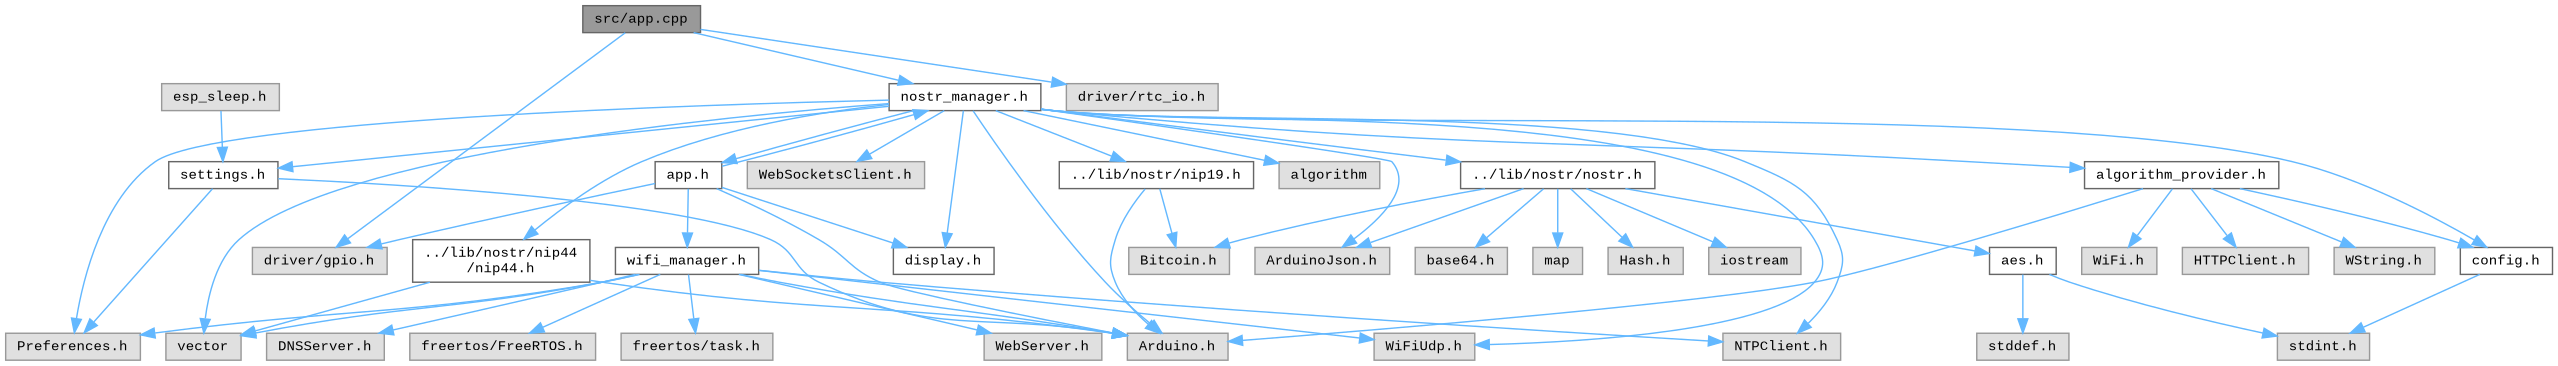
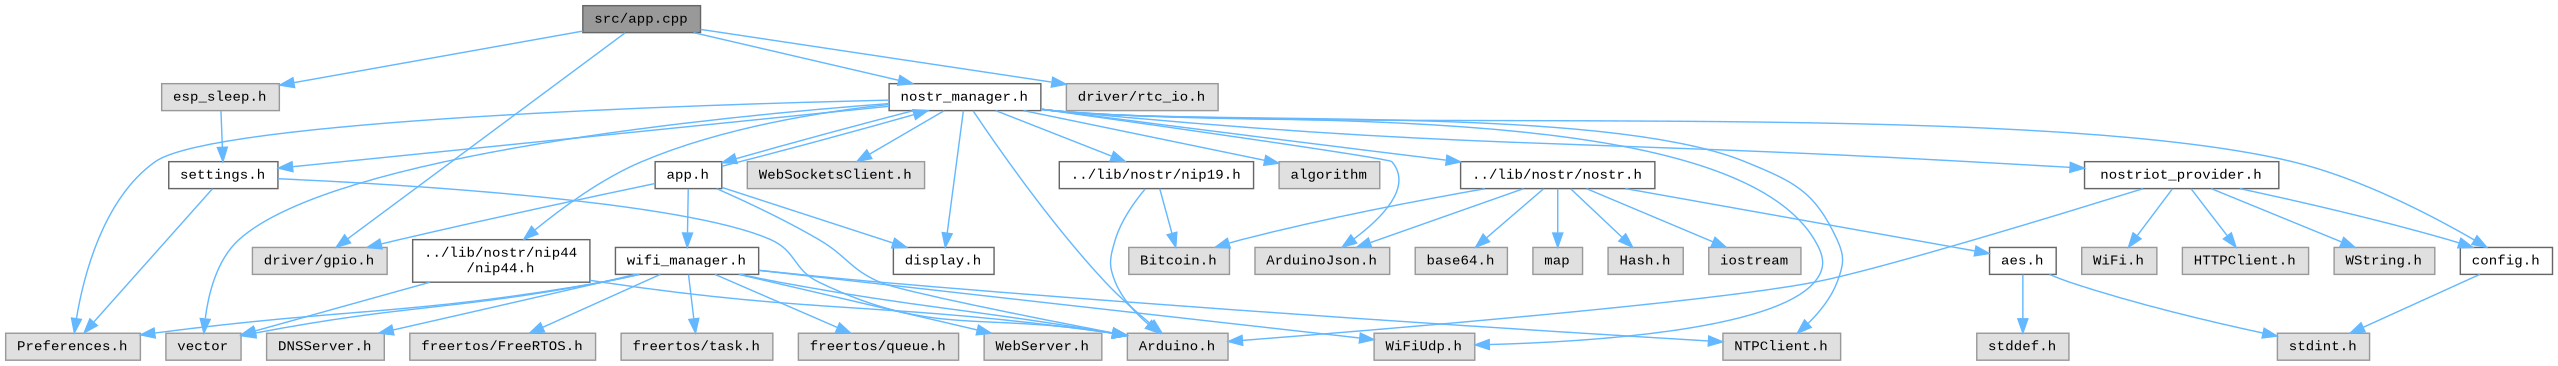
edge "src/app.cpp" -> "esp_sleep.h": added
node "algorithm_provider.h": label "algorithm_provider.h" -> "nostriot_provider.h"
node "freertos/queue.h": added
